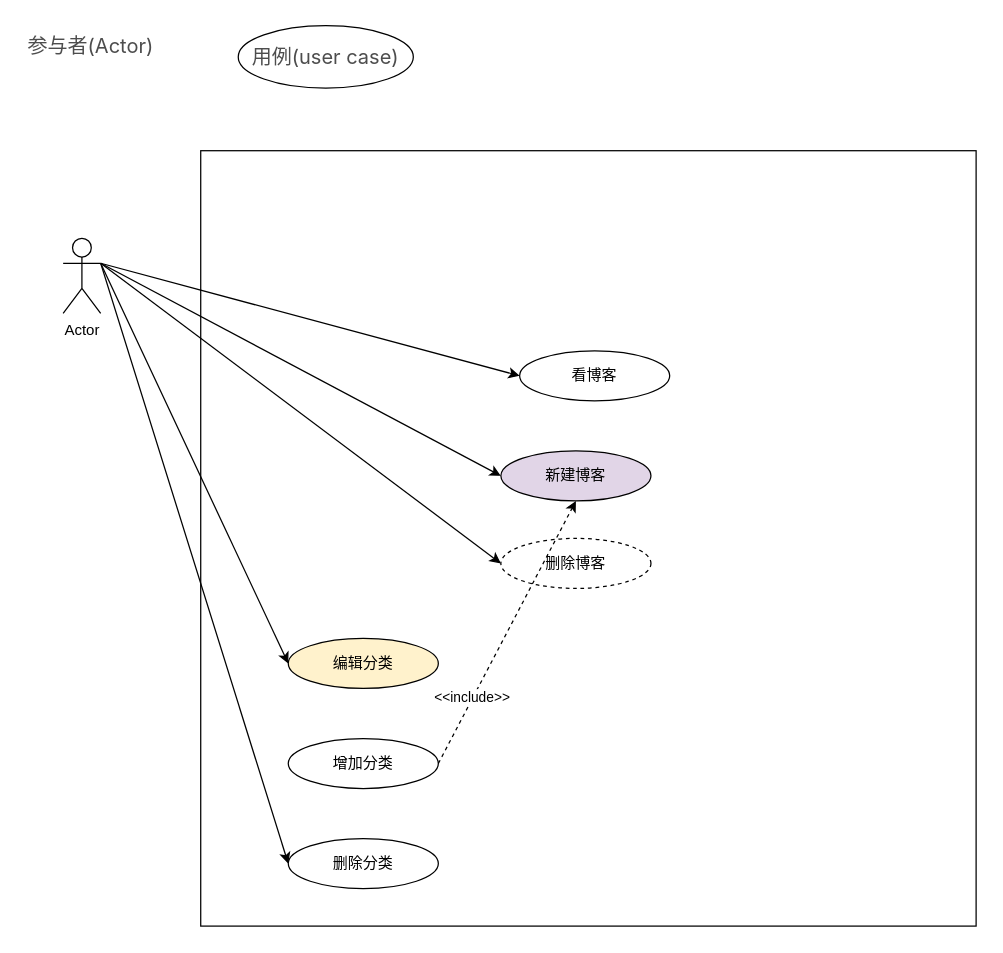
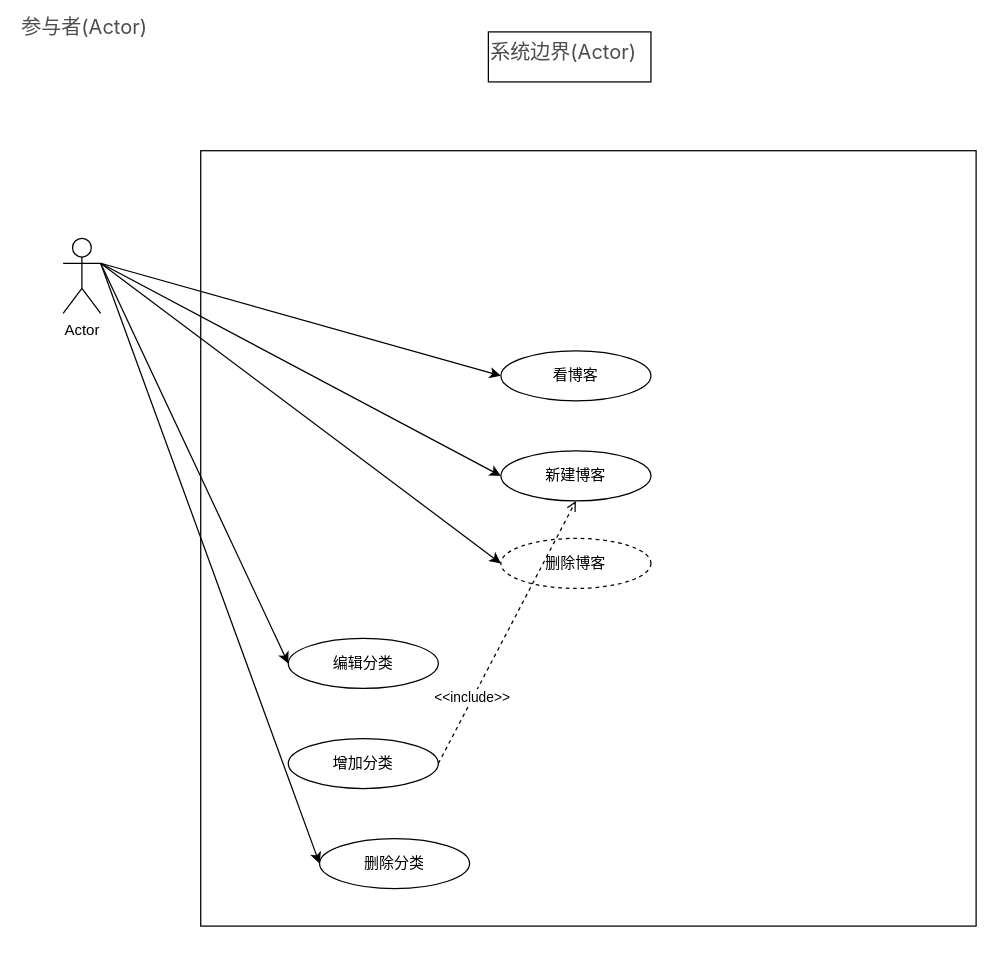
node "参与者(Actor)": moved (107, 51) -> (101, 32)
node "用例(user case)": removed
node "系统边界(Actor)": added
node "看博客": moved (594, 376) -> (576, 376)
node "新建博客": fillcolor #e1d5e7 -> #ffffff
edge "增加分类" -> "新建博客": arrowhead classic -> open
node "编辑分类": fillcolor #fff2cc -> #ffffff
node "删除分类": moved (363, 863) -> (394, 863)
